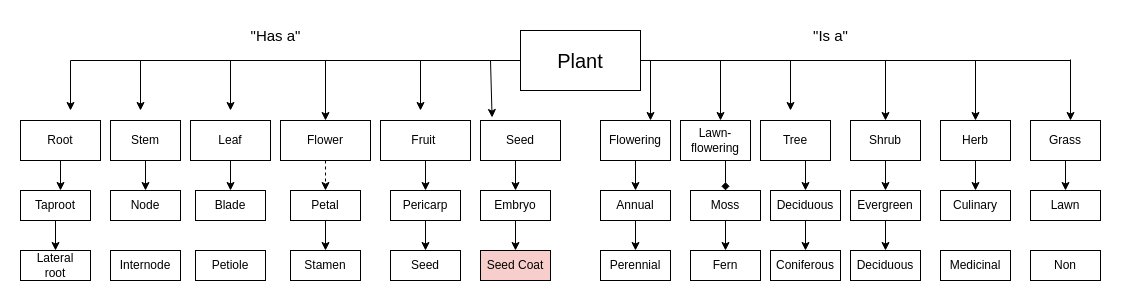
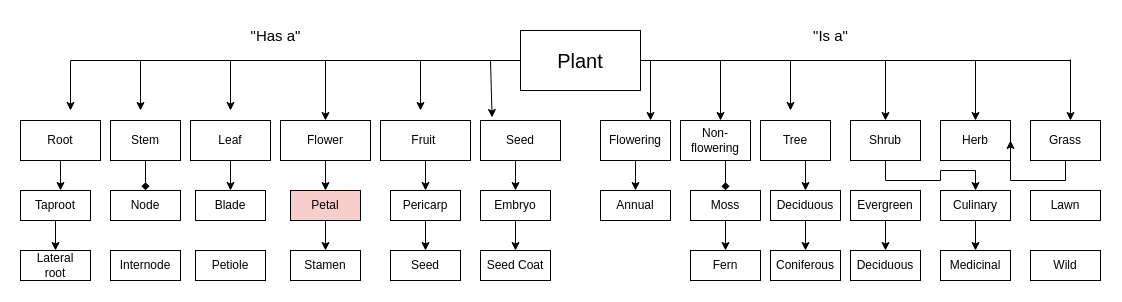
node "Lawn-flowering": label "Lawn-flowering" -> "Non-flowering"
edge "Herb" -> "Culinary": removed
edge "Flower" -> "Petal": style dashed -> solid
edge "Shrub" -> "Evergreen": now "Shrub" -> "Culinary"
edge "Grass" -> "Lawn": now "Grass" -> "Herb"
edge "Stem" -> "Node": arrowhead classic -> diamond
node "Petal": fillcolor #ffffff -> #f8cecc
edge "Annual" -> "Perennial": removed
edge "Culinary" -> "Medicinal": added
node "Seed Coat": fillcolor #f8cecc -> #ffffff
node "Perennial": removed
node "Non": label "Non" -> "Wild"
